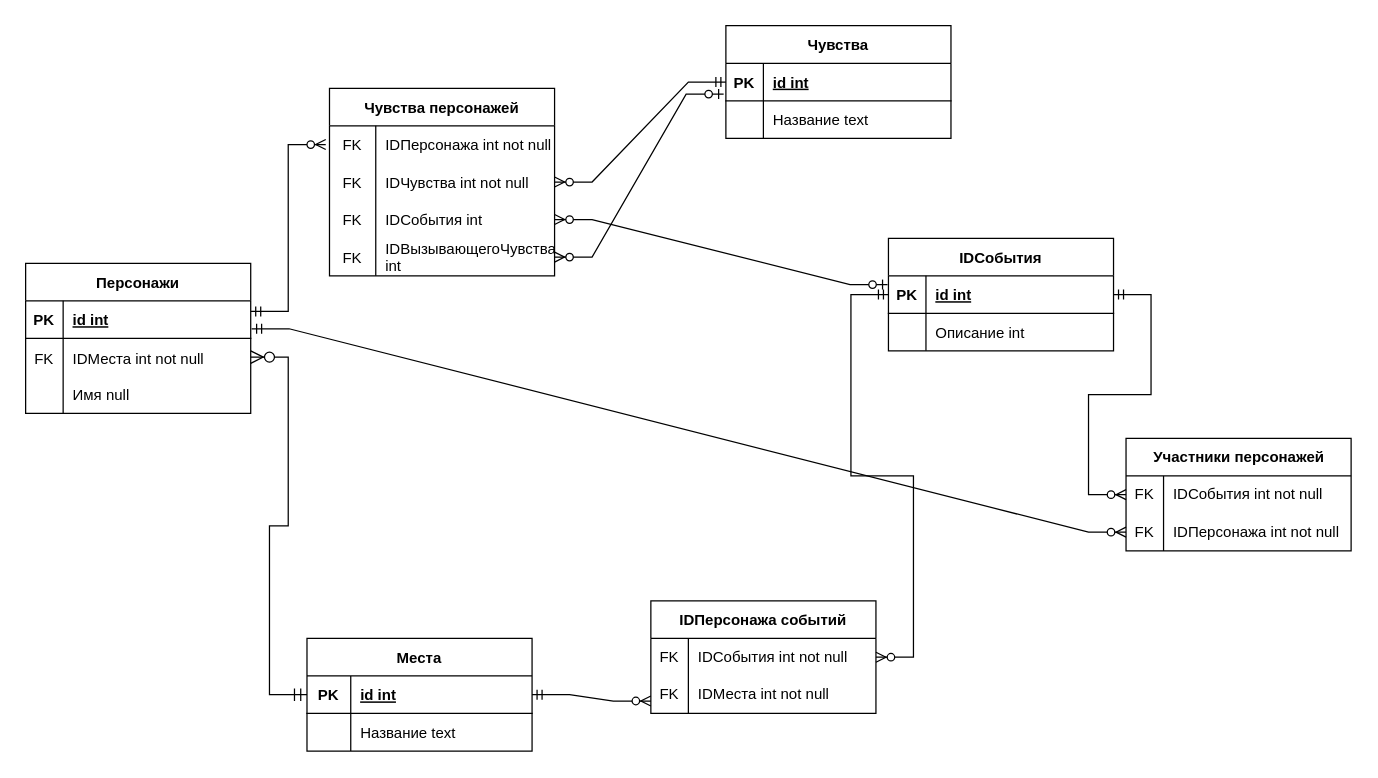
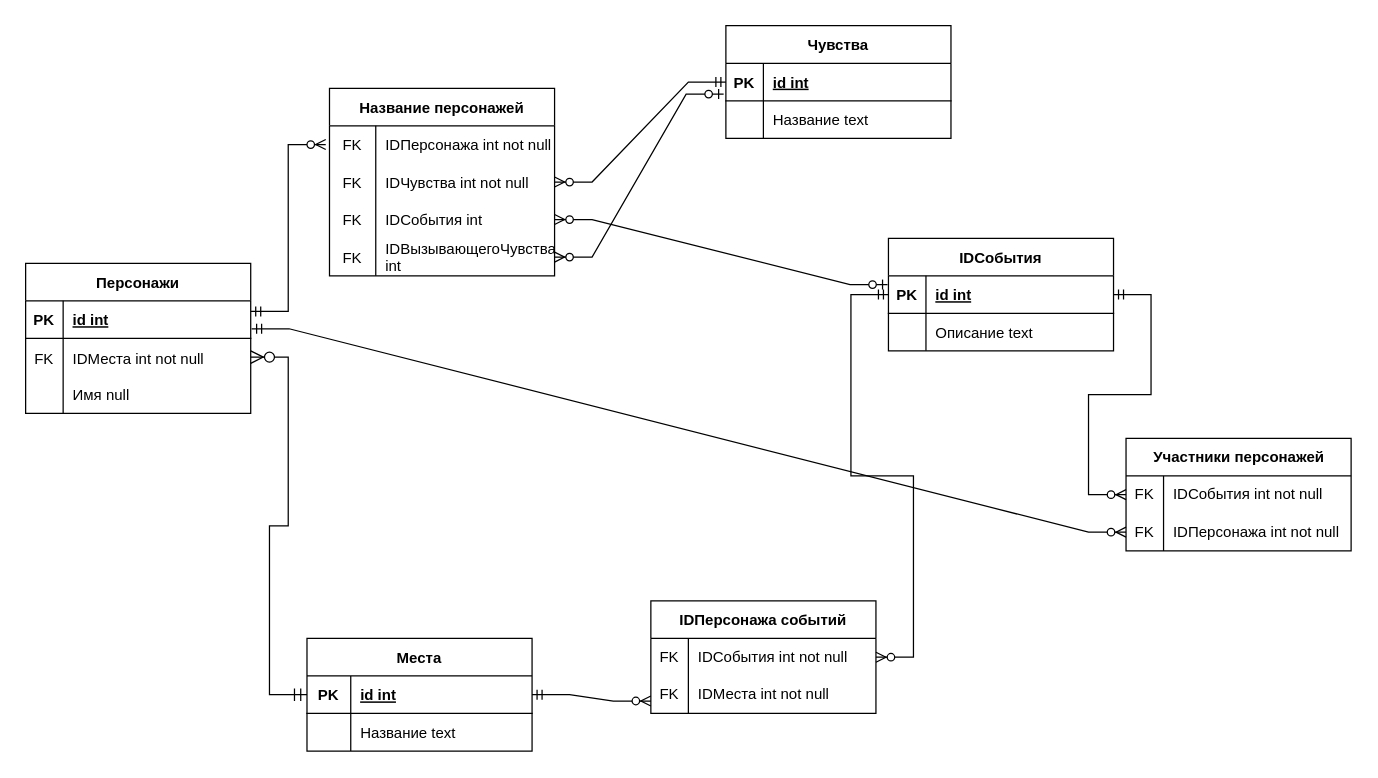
node "Чувства персонажей": label "Чувства персонажей" -> "Название персонажей"
node "Описание int": label "Описание int" -> "Описание text"
